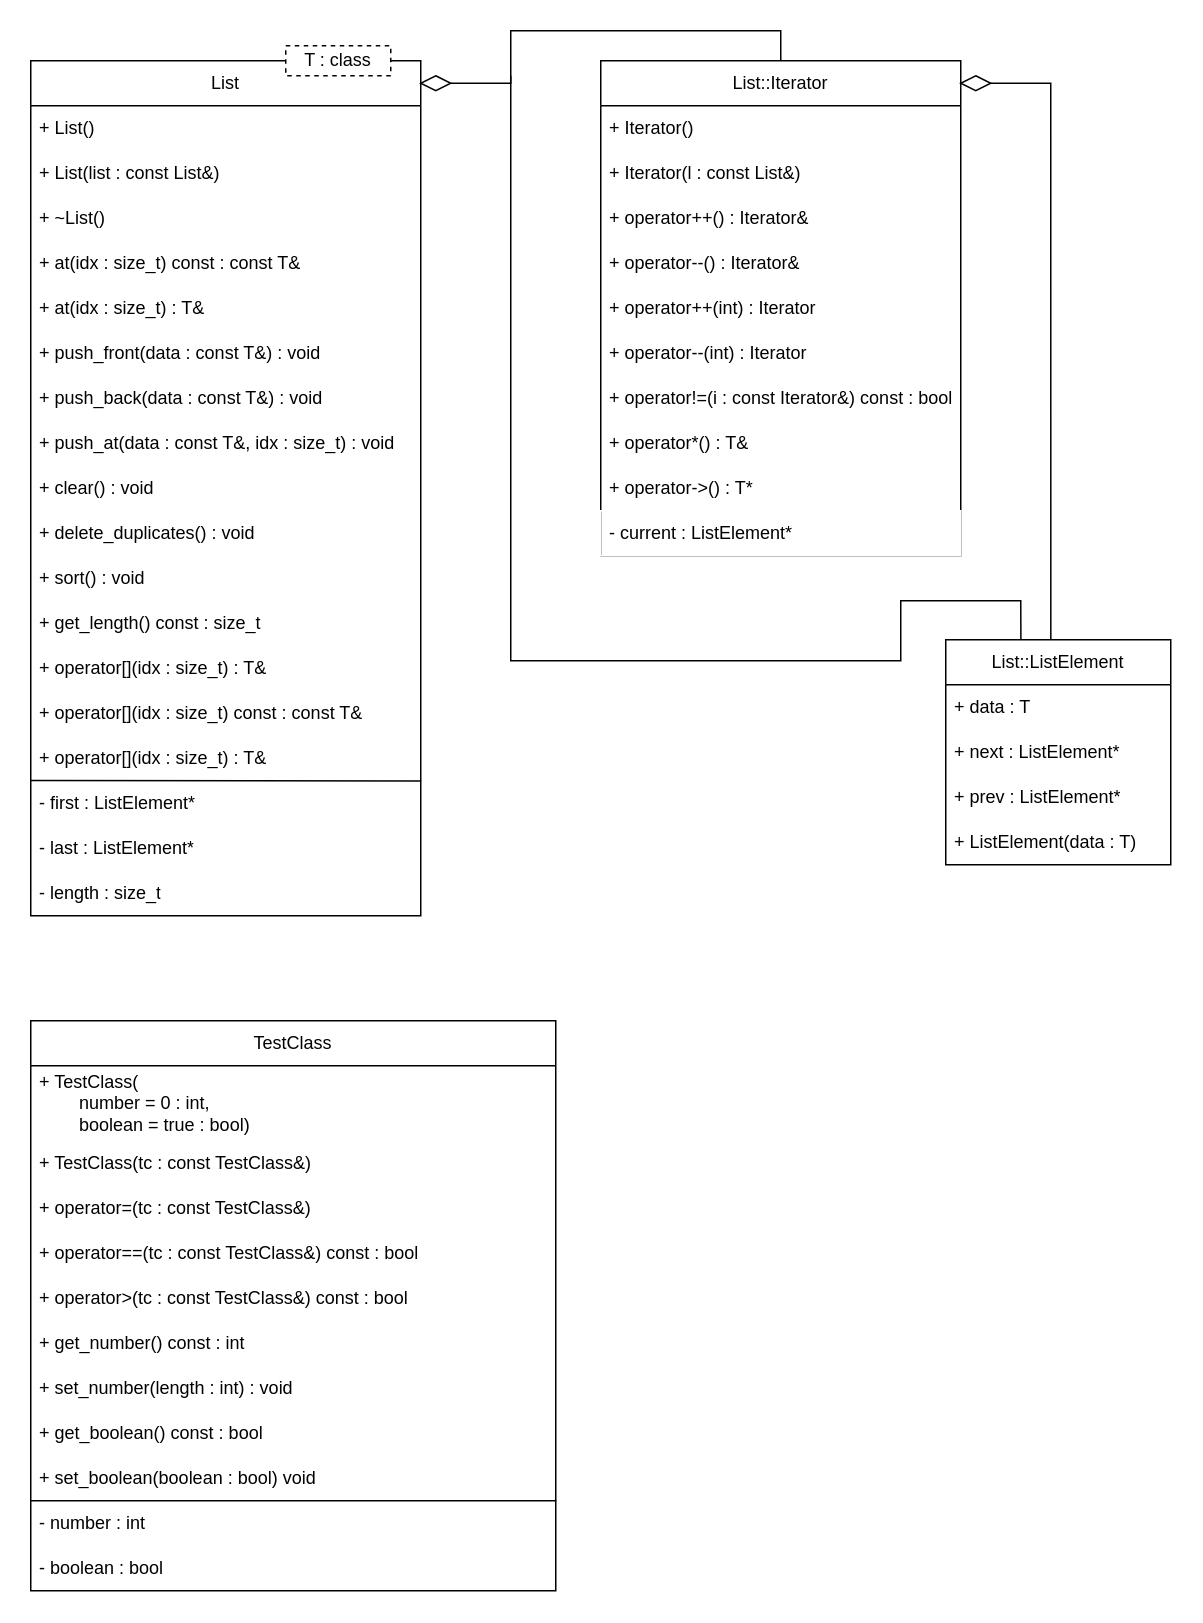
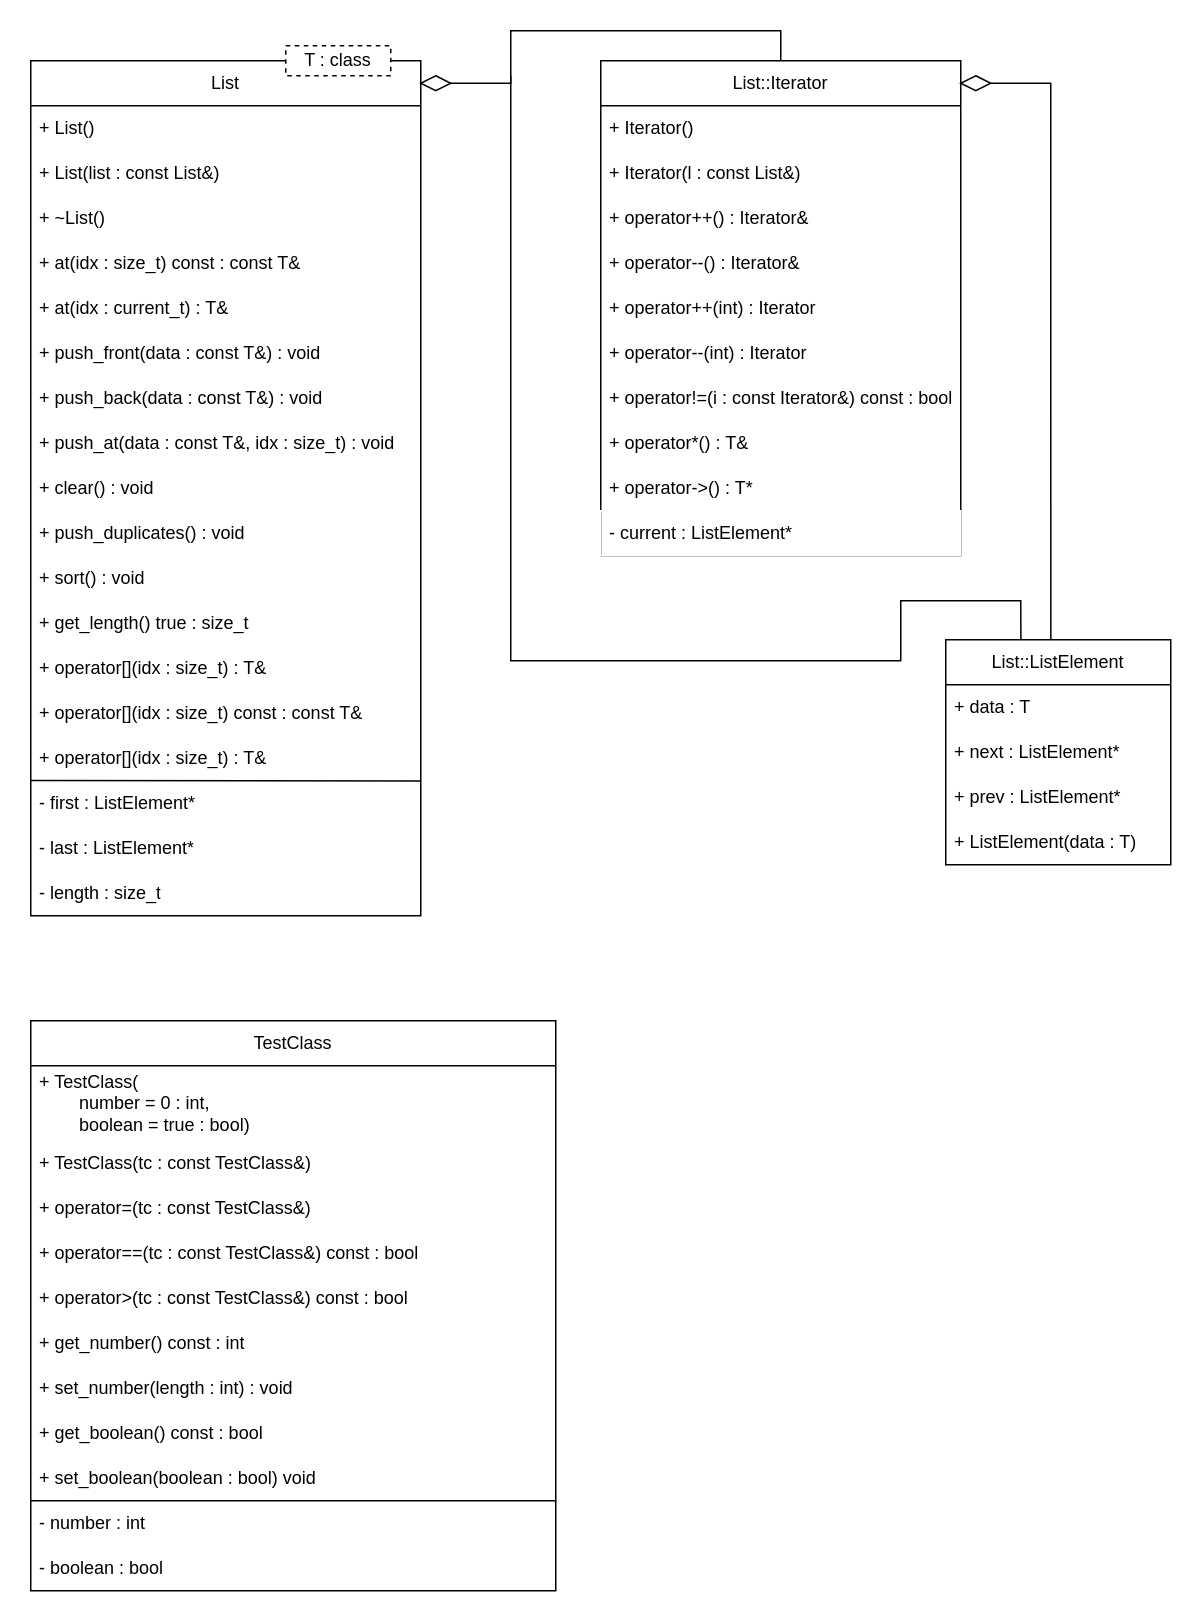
node "+ at(idx : size_t) : T&": label "+ at(idx : size_t) : T&" -> "+ at(idx : current_t) : T&"
node "+ delete_duplicates() : void": label "+ delete_duplicates() : void" -> "+ push_duplicates() : void"
node "+ get_length() const : size_t": label "+ get_length() const : size_t" -> "+ get_length() true : size_t"
